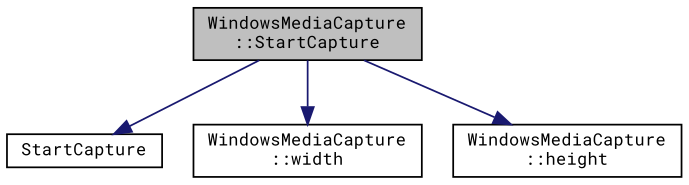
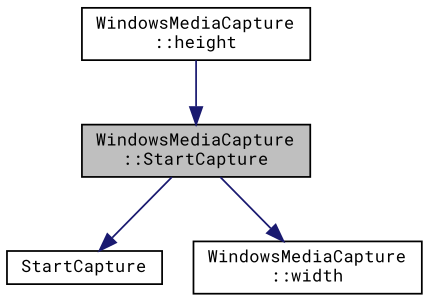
edge "WindowsMediaCapture ::StartCapture" -> "WindowsMediaCapture ::height": reversed
